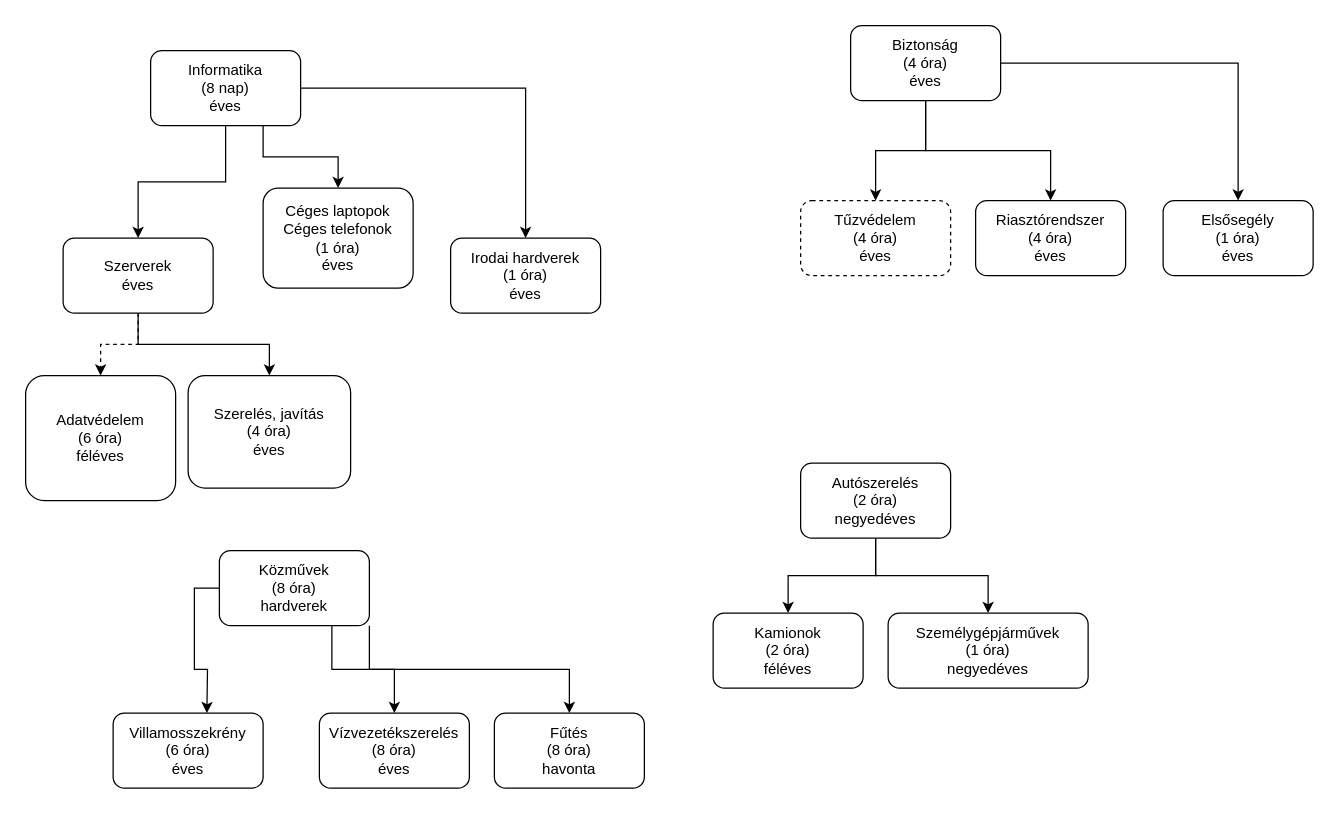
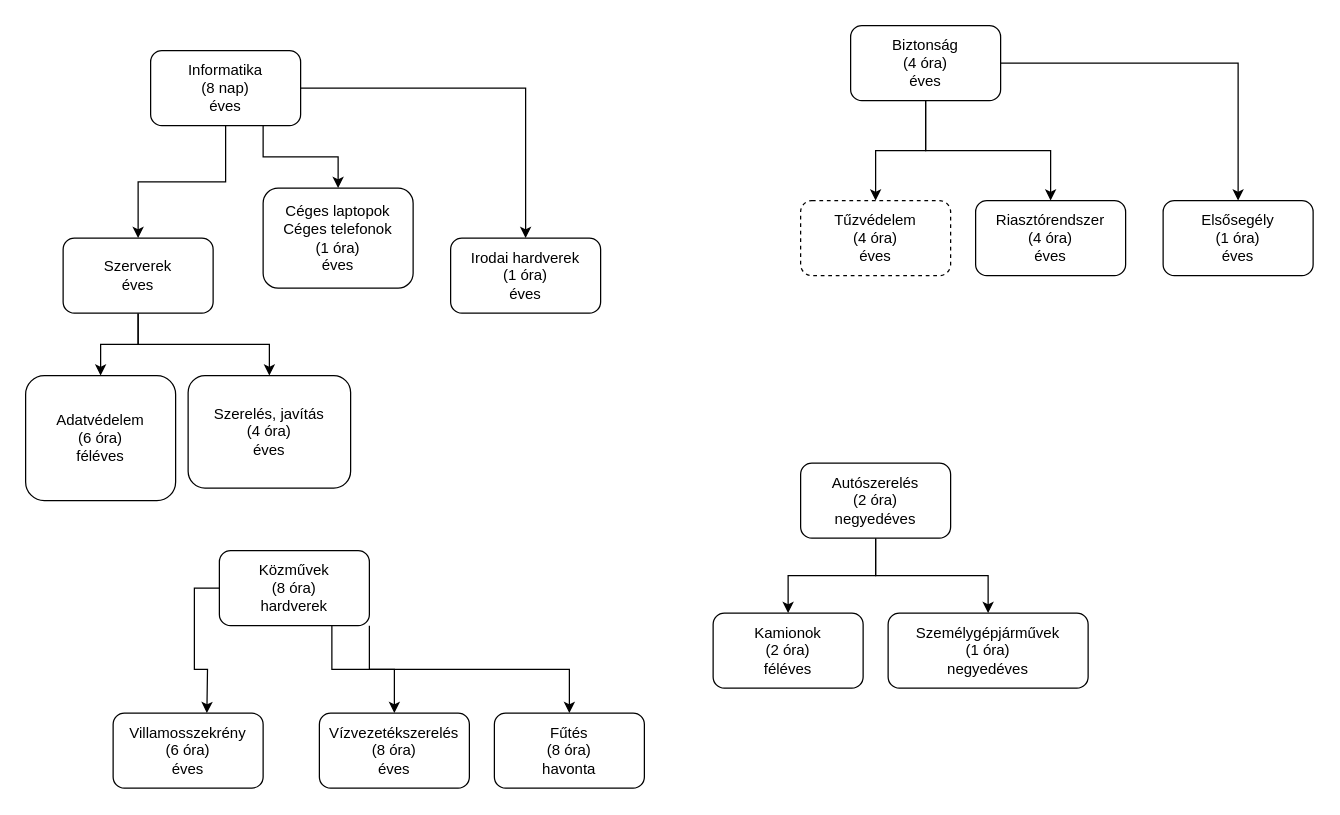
edge "Szerverek éves" -> "Adatvédelem (6 óra) féléves": style dashed -> solid
